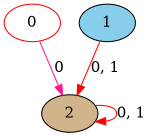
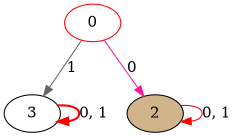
node "1": removed
node "3": added
